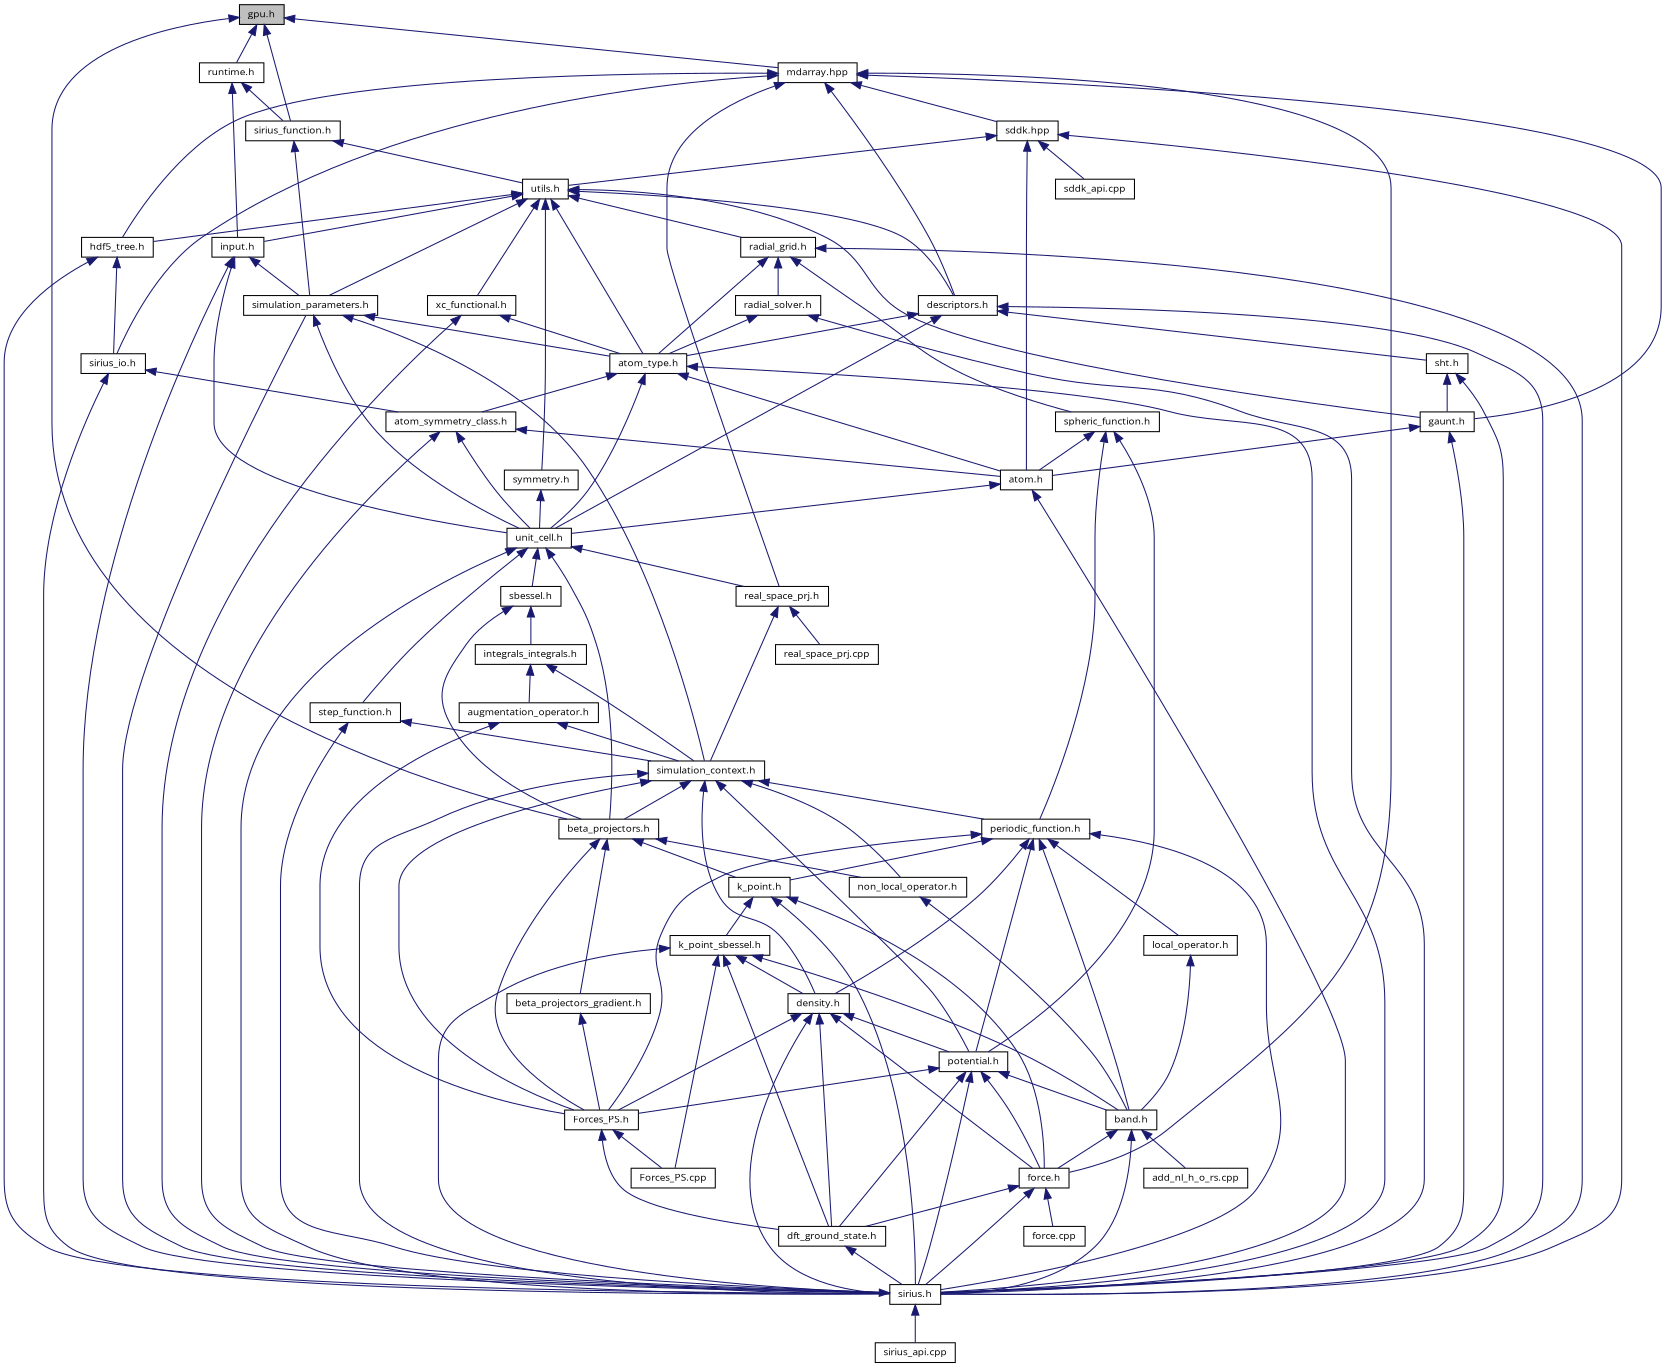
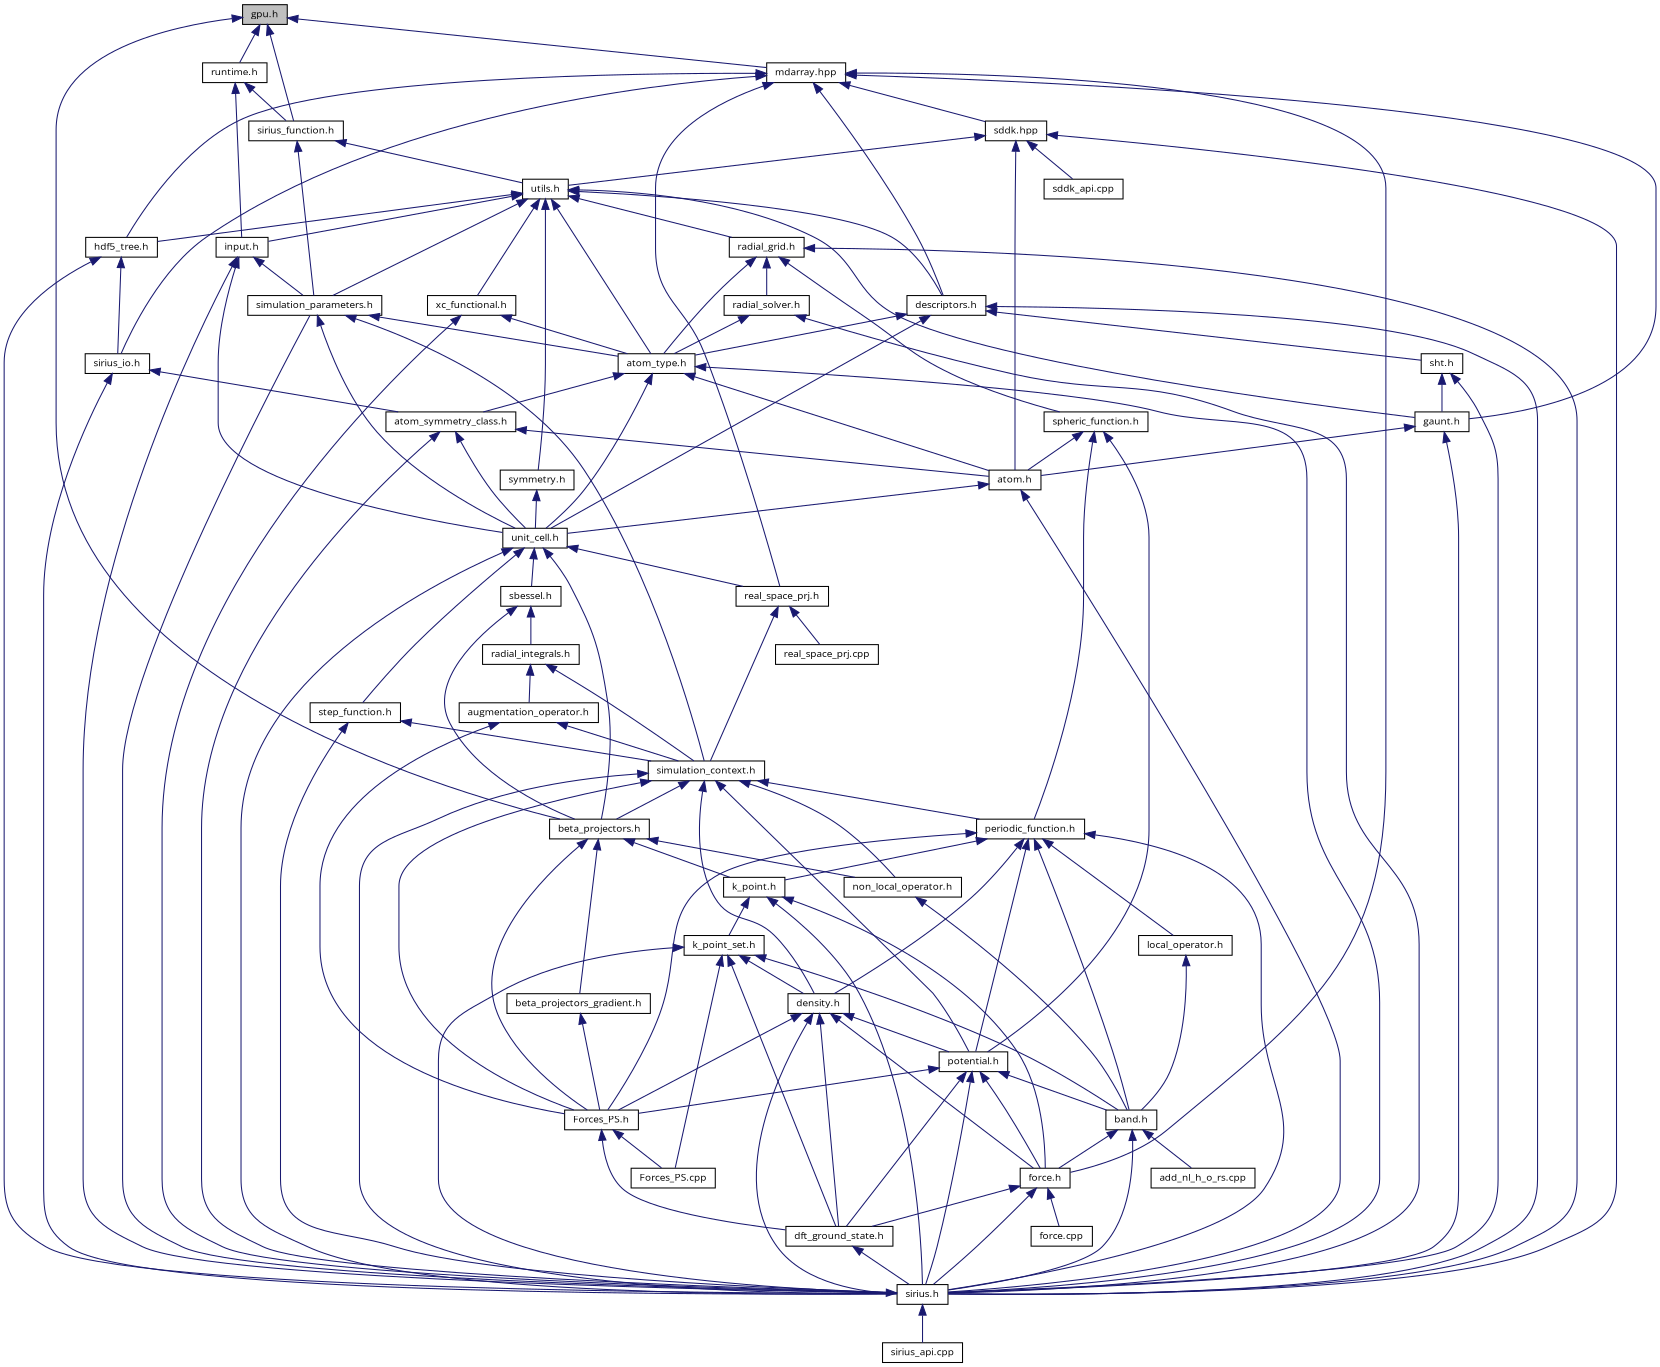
node "integrals_integrals.h": label "integrals_integrals.h" -> "radial_integrals.h"
node "k_point_sbessel.h": label "k_point_sbessel.h" -> "k_point_set.h"
